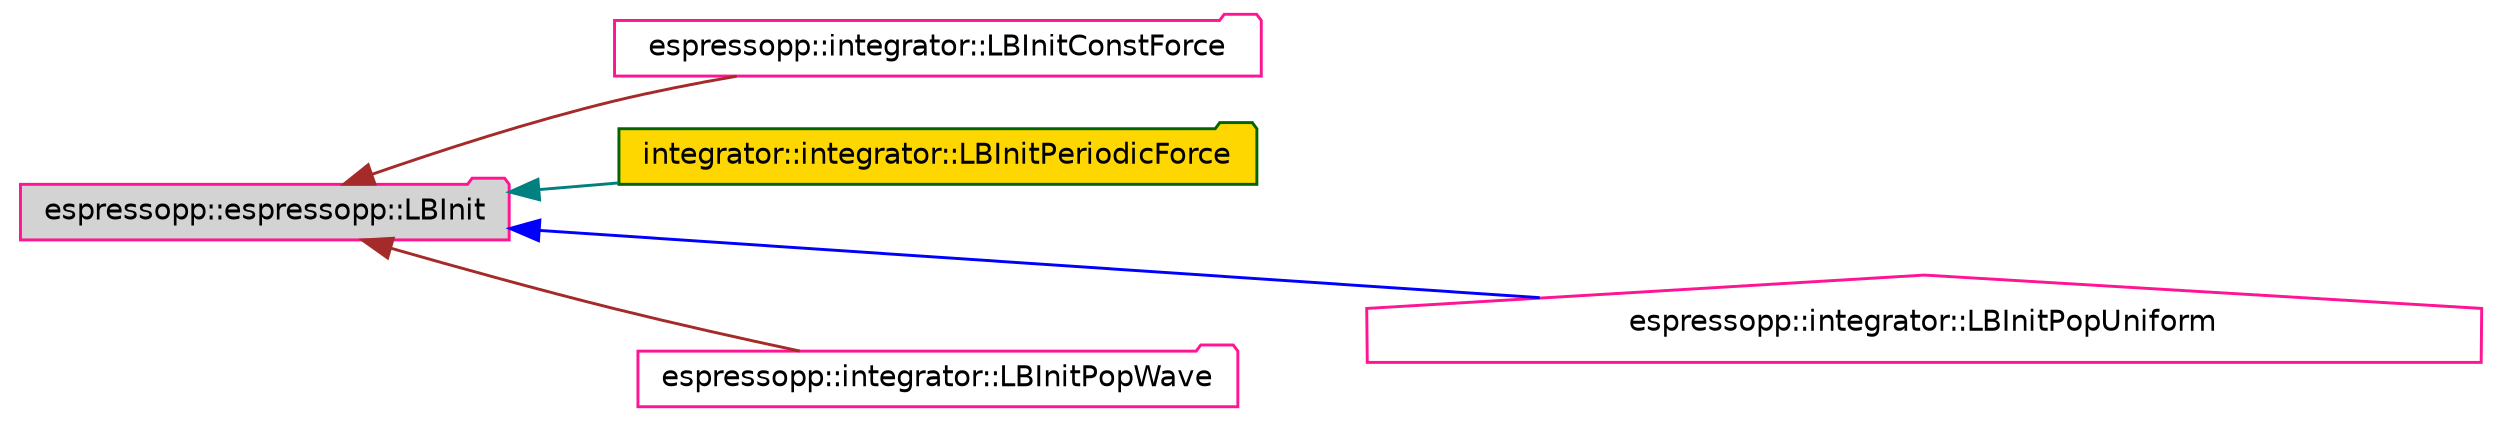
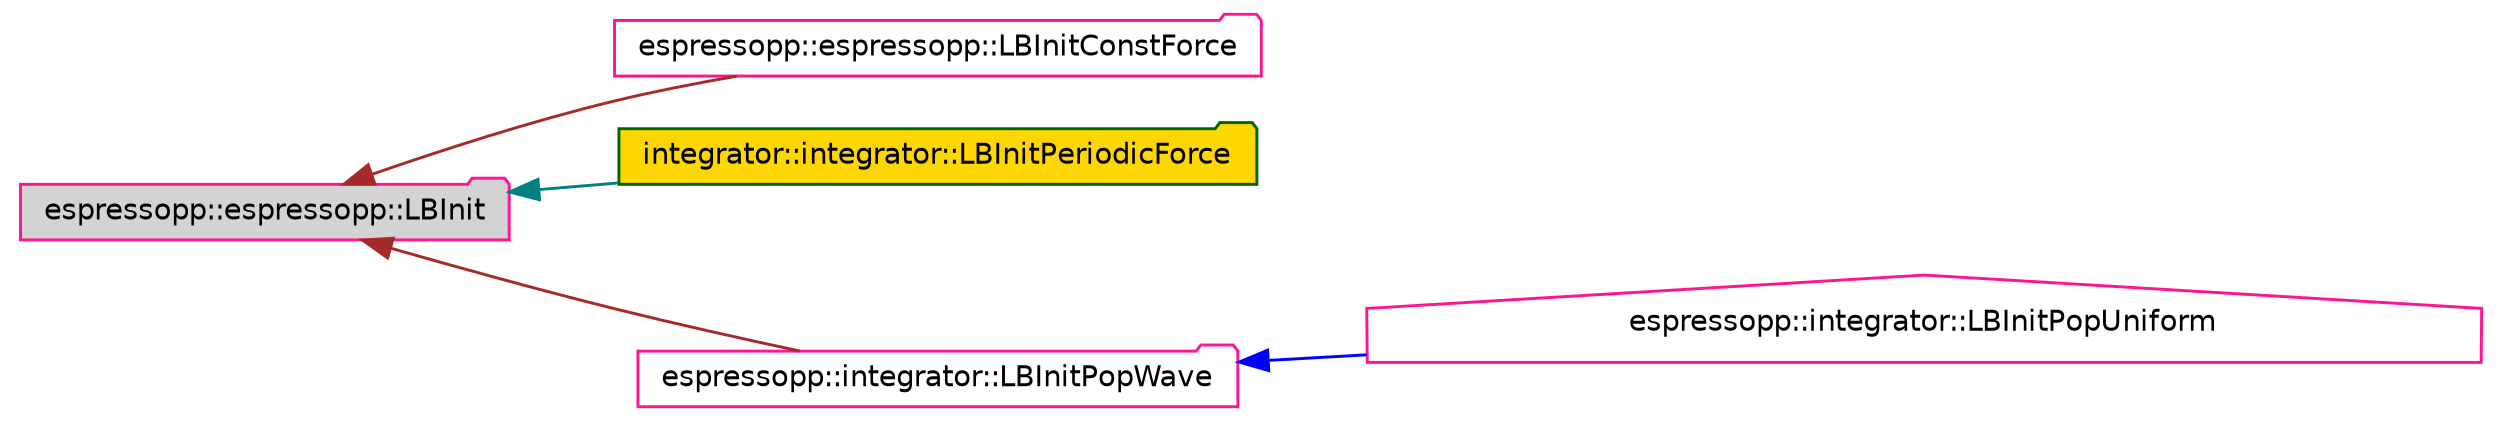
node "espressopp::integrator::LBInitConstForce": label "espressopp::integrator::LBInitConstForce" -> "espressopp::espressopp::LBInitConstForce"
edge "espressopp::integrator::LBInitPopUniform" -> "espressopp::espressopp::LBInit": now "espressopp::integrator::LBInitPopUniform" -> "espressopp::integrator::LBInitPopWave"
